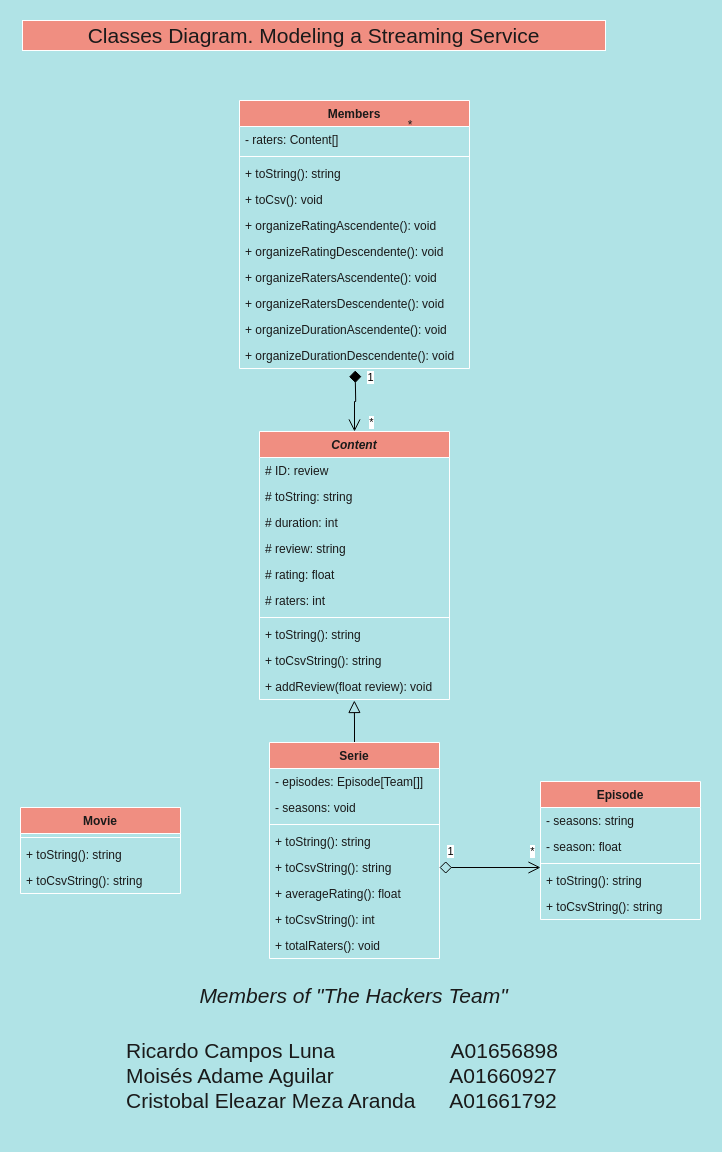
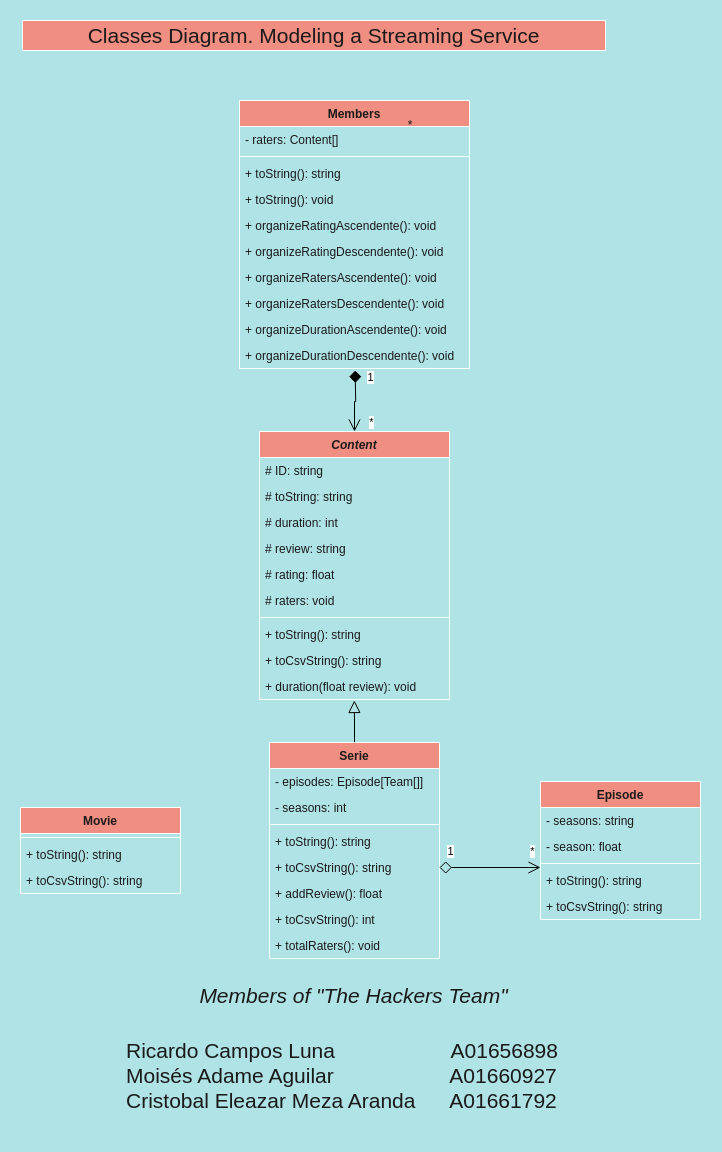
node "+ toCsv(): void": label "+ toCsv(): void" -> "+ toString(): void"
node "# ID: review": label "# ID: review" -> "# ID: string"
node "# raters: int": label "# raters: int" -> "# raters: void"
node "+ addReview(float review): void": label "+ addReview(float review): void" -> "+ duration(float review): void"
node "- seasons: void": label "- seasons: void" -> "- seasons: int"
node "+ averageRating(): float": label "+ averageRating(): float" -> "+ addReview(): float"
